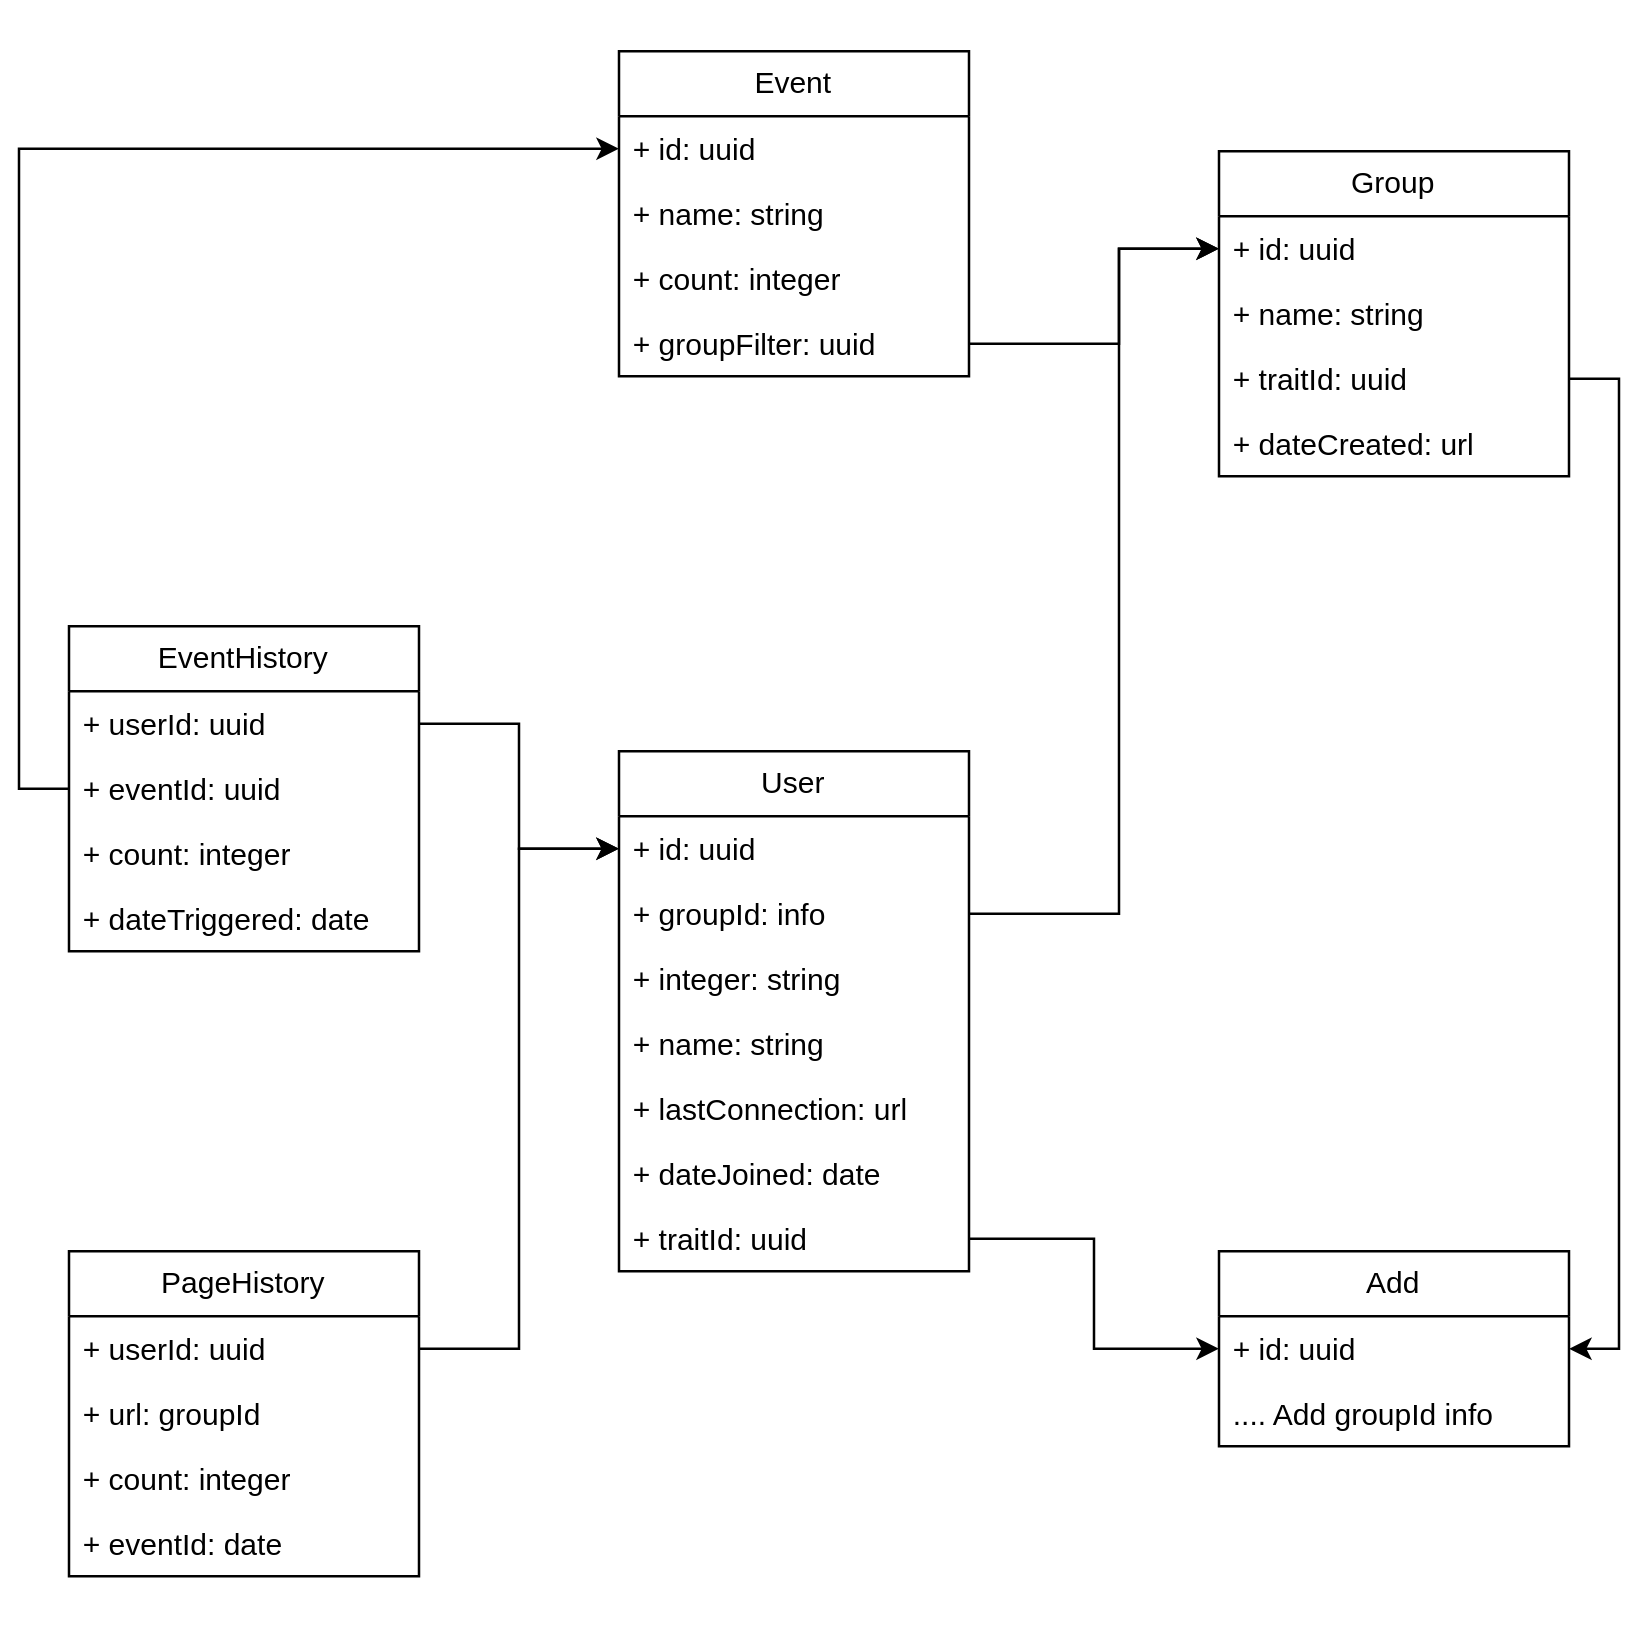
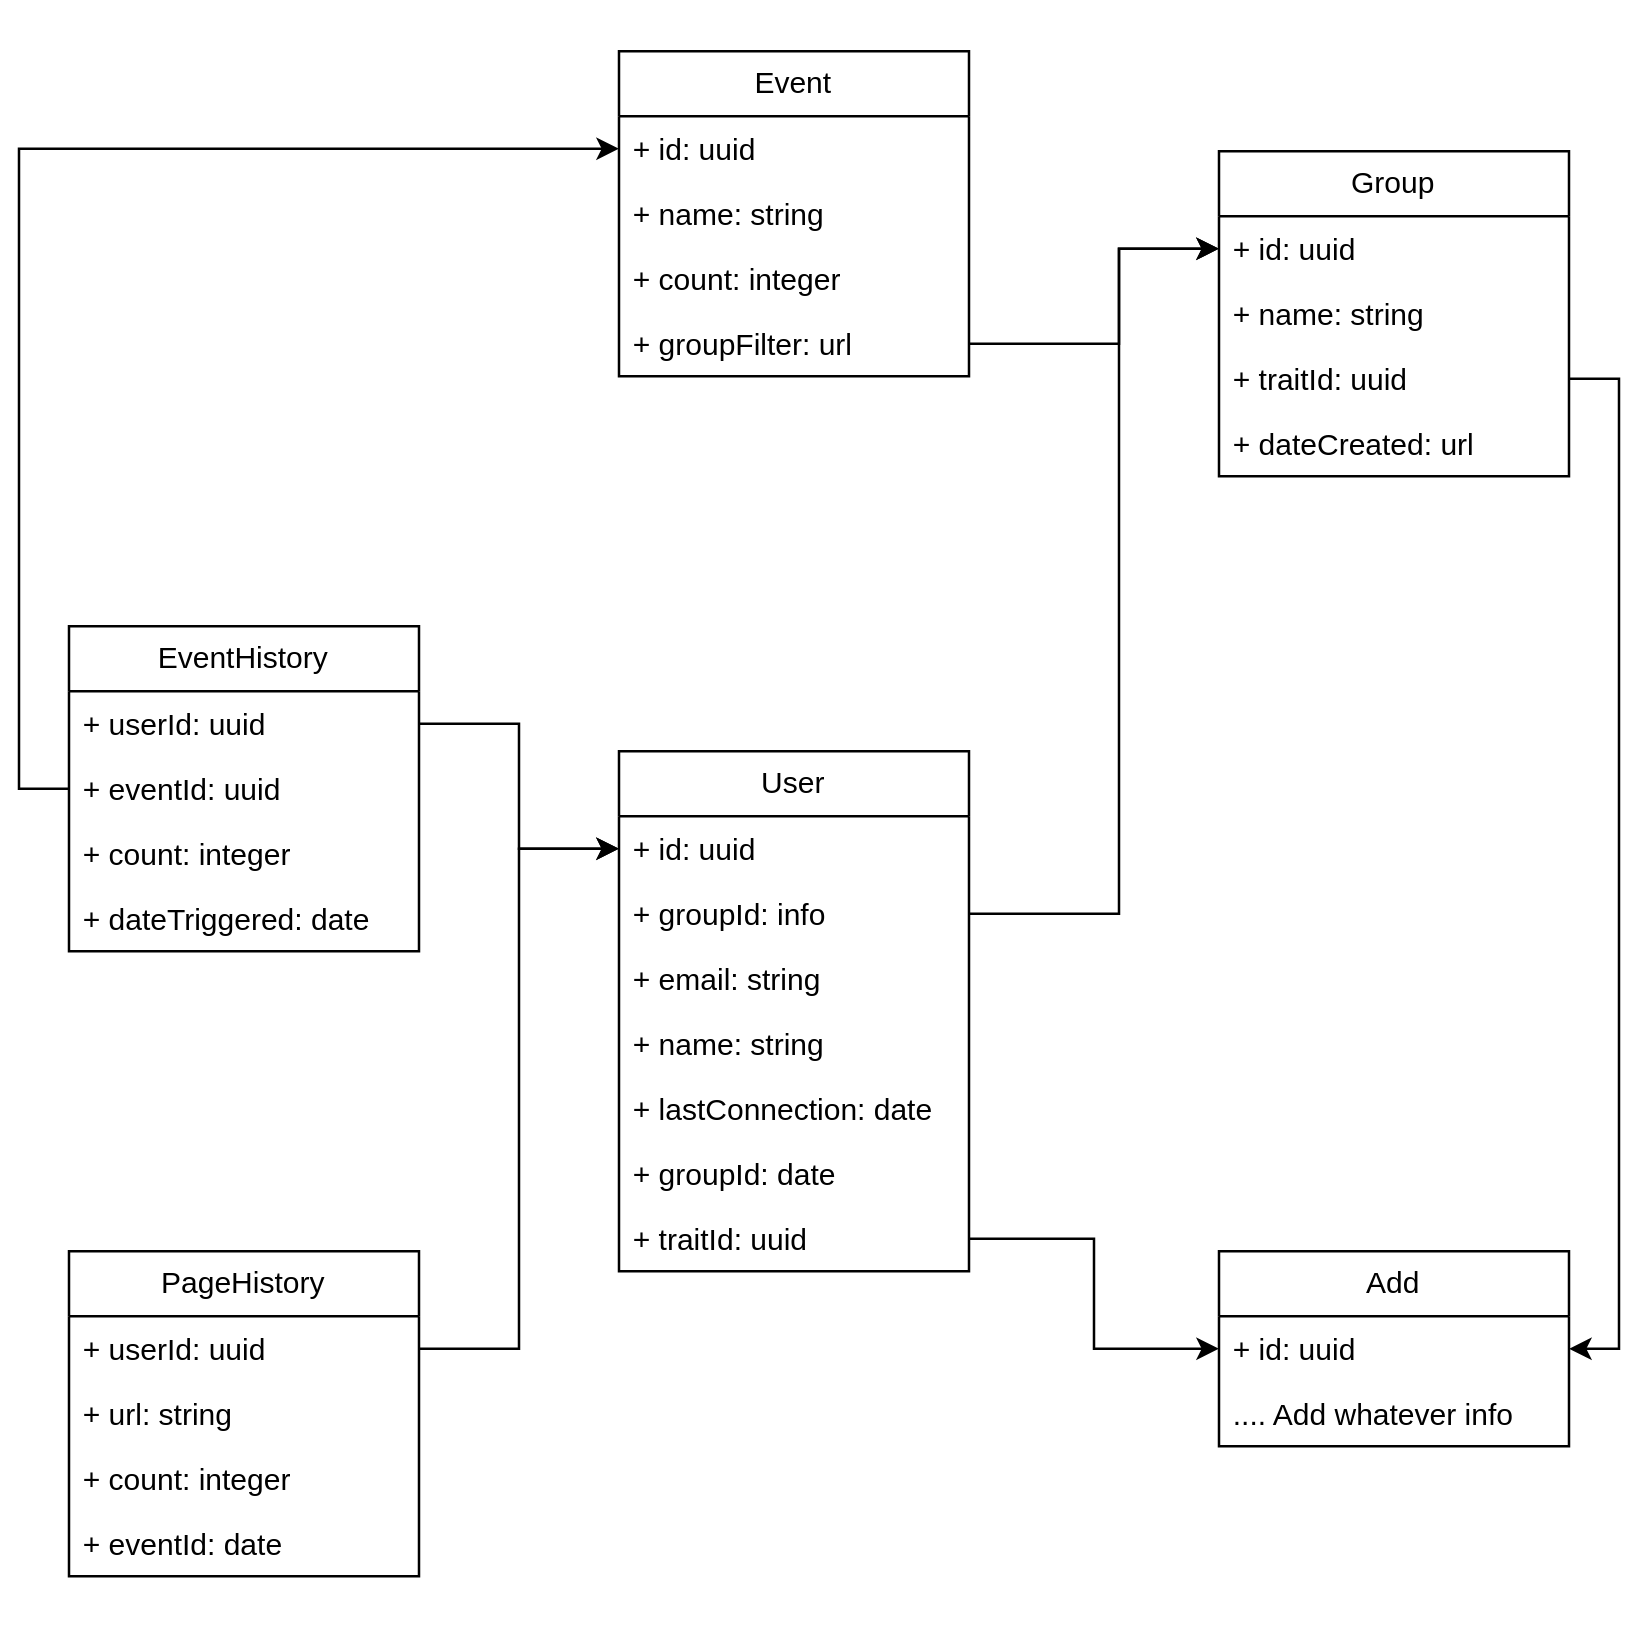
node "+ groupFilter: uuid": label "+ groupFilter: uuid" -> "+ groupFilter: url"
node "+ integer: string": label "+ integer: string" -> "+ email: string"
node "+ lastConnection: url": label "+ lastConnection: url" -> "+ lastConnection: date"
node "+ dateJoined: date": label "+ dateJoined: date" -> "+ groupId: date"
node "+ url: groupId": label "+ url: groupId" -> "+ url: string"
node ".... Add groupId info": label ".... Add groupId info" -> ".... Add whatever info"
